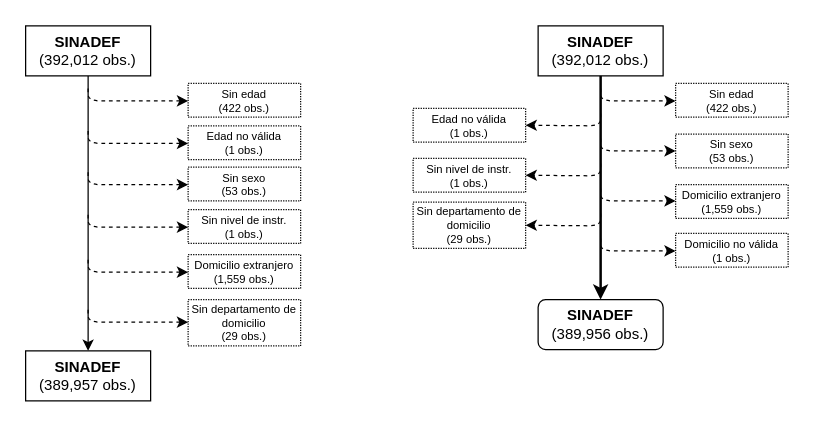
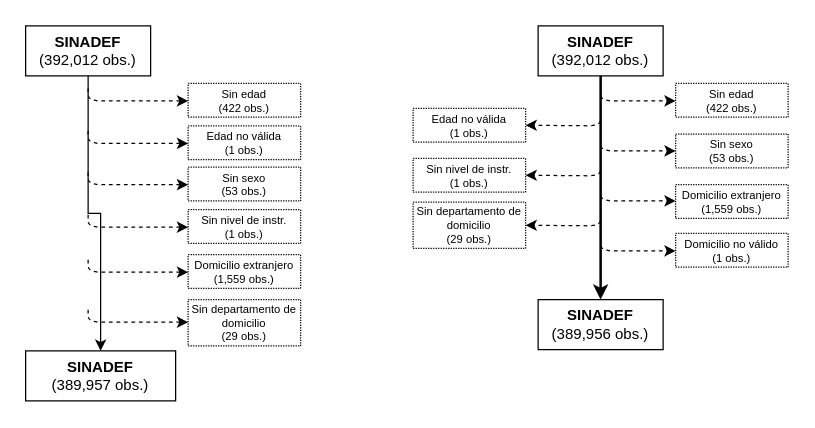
node "Domicilio no válida (1 obs.)": label "Domicilio no válida (1 obs.)" -> "Domicilio no válido (1 obs.)"
node "SINADEF (389,956 obs.)": shape rounded rectangle -> rectangle
node "SINADEF (389,957 obs.)": size 125x50 -> 150x50
